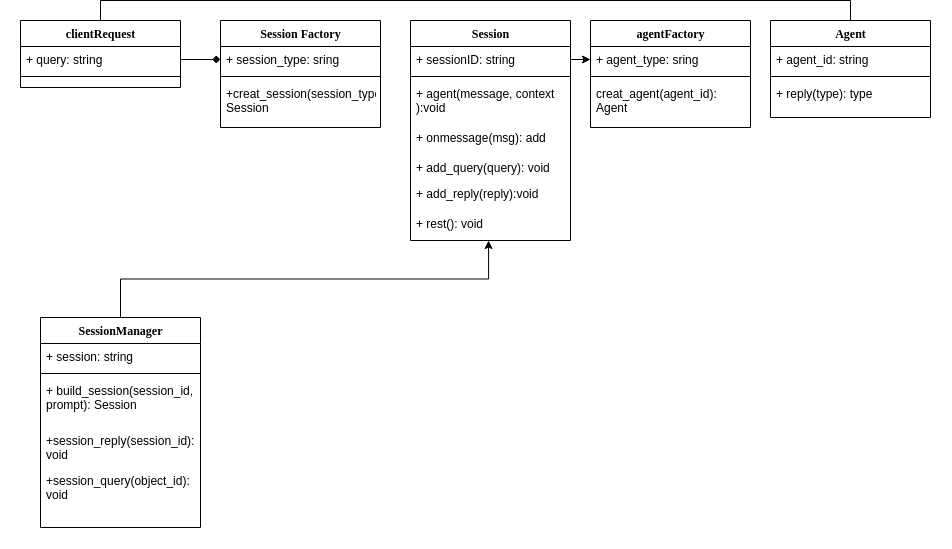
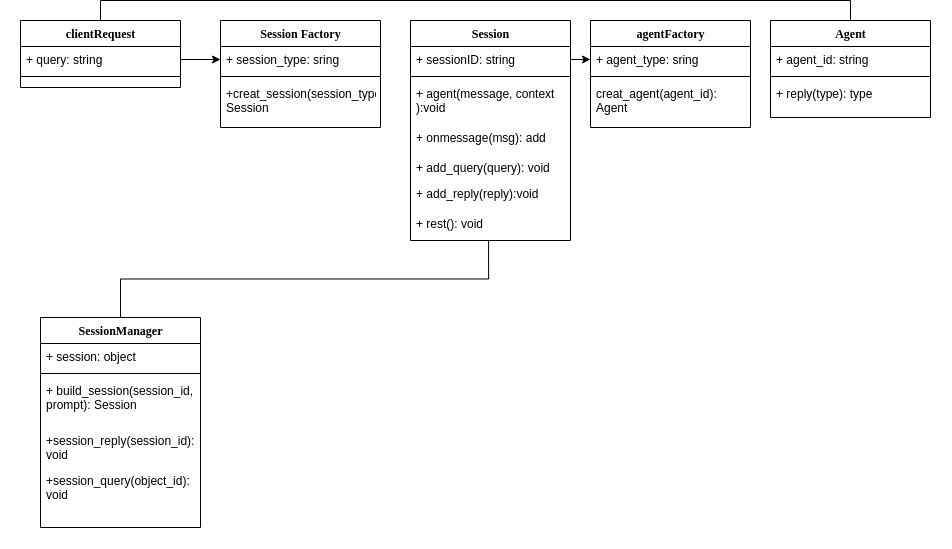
edge "+ query: string" -> "+ session_type: sring": arrowhead diamond -> classic
edge "SessionManager" -> "+ rest(): void": arrowhead classic -> none
node "+ session: string": label "+ session: string" -> "+ session: object"
